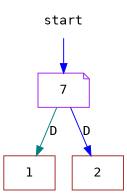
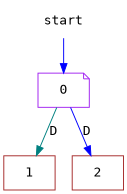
node "7": label "7" -> "0"
